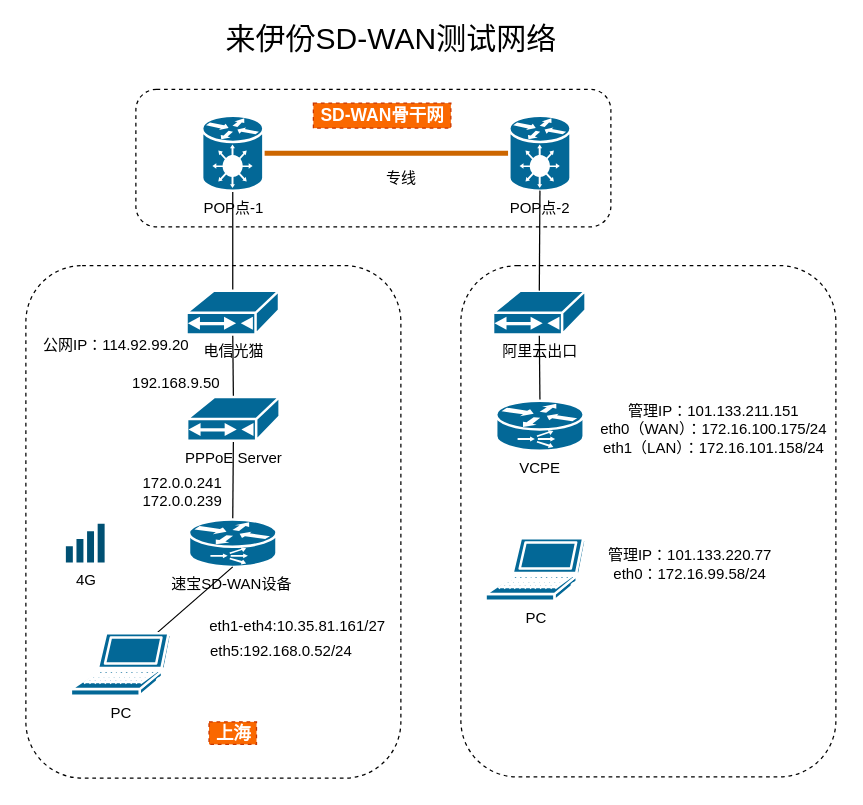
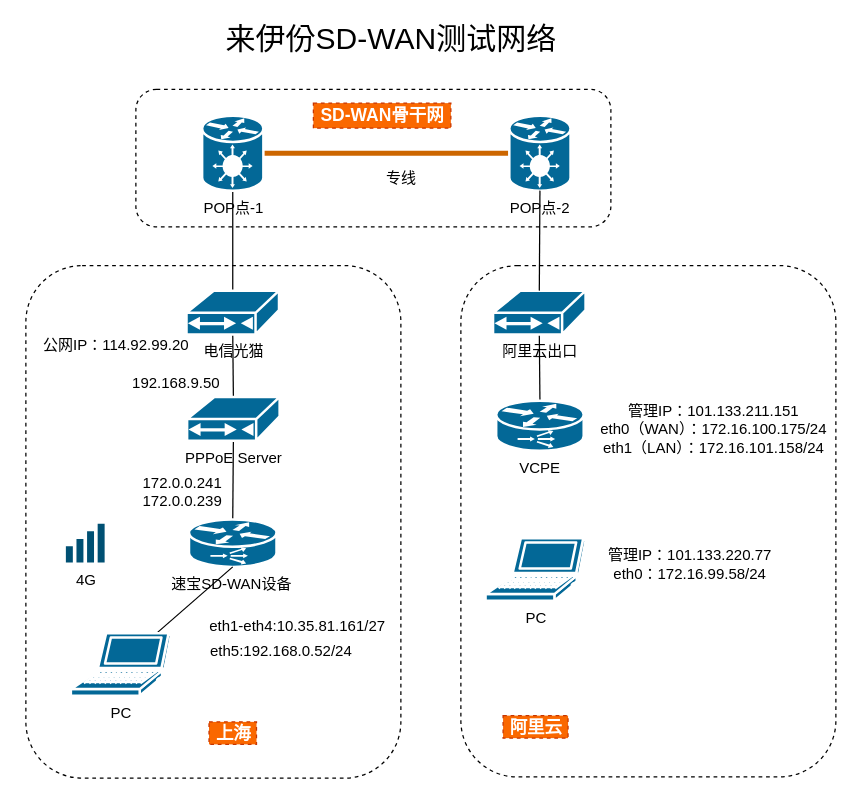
node "阿里云": added
